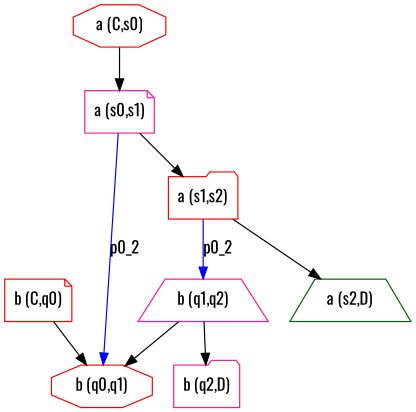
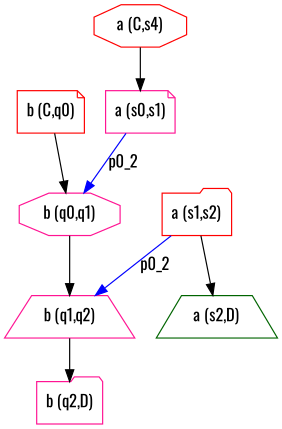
node "a (C,s0)": label "a (C,s0)" -> "a (C,s4)"
edge "a (s0,s1)" -> "a (s1,s2)": removed
edge "b (q1,q2)" -> "b (q0,q1)": reversed
node "b (q0,q1)": color red -> deeppink
